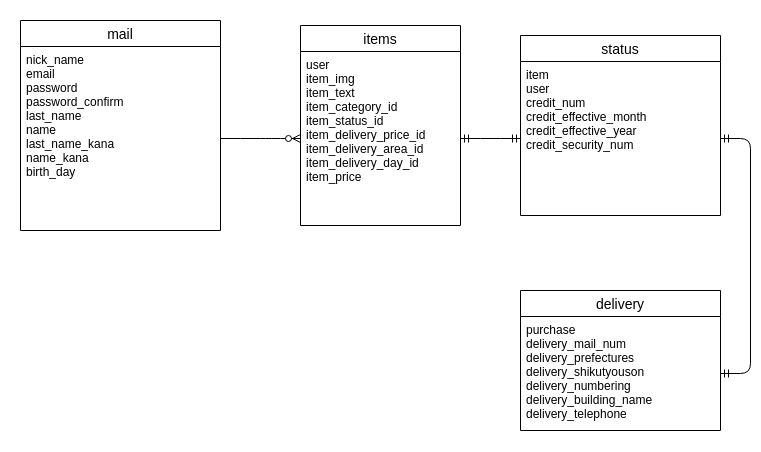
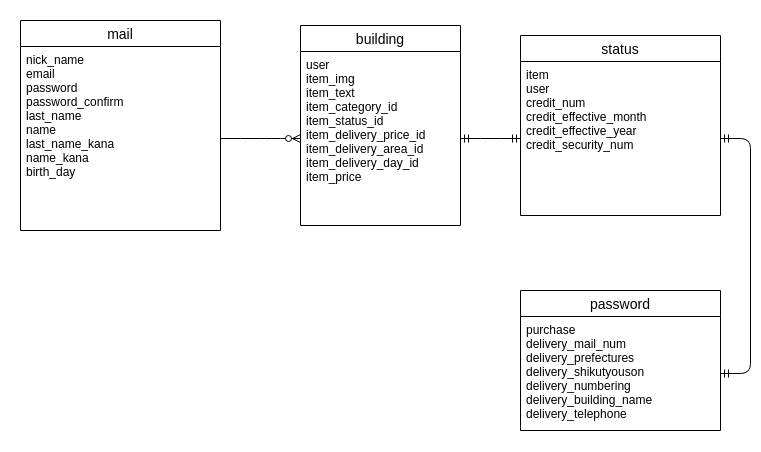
node "items": label "items" -> "building"
node "delivery": label "delivery" -> "password"
